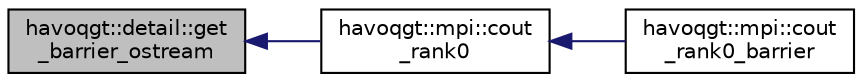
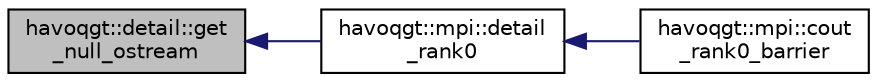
node "havoqgt::detail::get _barrier_ostream": label "havoqgt::detail::get _barrier_ostream" -> "havoqgt::detail::get _null_ostream"
node "havoqgt::mpi::cout _rank0": label "havoqgt::mpi::cout _rank0" -> "havoqgt::mpi::detail _rank0"
